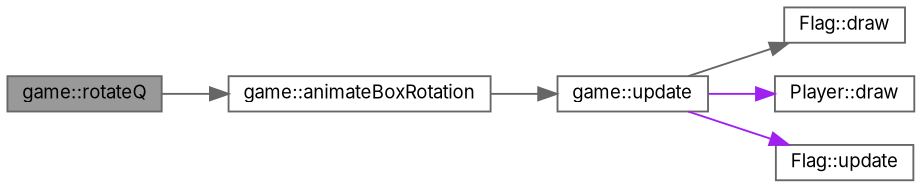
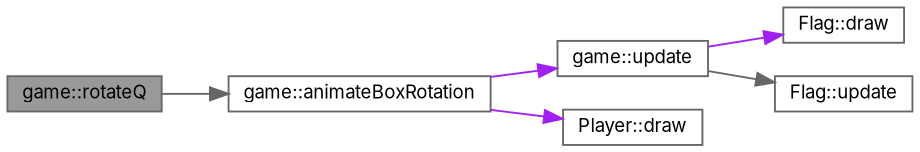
edge "game::update" -> "Flag::draw": color gray40 -> purple
edge "game::animateBoxRotation" -> "game::update": color gray40 -> purple
edge "game::update" -> "Player::draw": now "game::animateBoxRotation" -> "Player::draw"
edge "game::update" -> "Flag::update": color purple -> gray40
